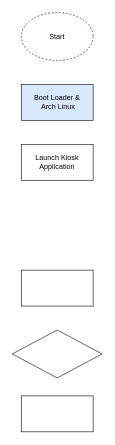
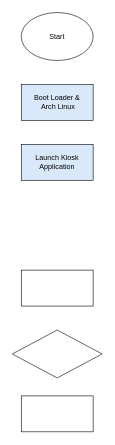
node "Start": style dashed -> solid
node "Launch Kiosk Application": fillcolor #ffffff -> #dae8fc
